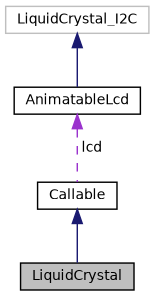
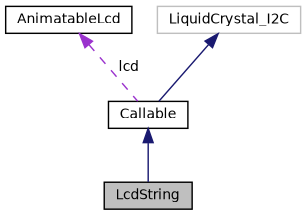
edge "AnimatableLcd" -> "LiquidCrystal_I2C": now "Callable" -> "LiquidCrystal_I2C"
node "LiquidCrystal": label "LiquidCrystal" -> "LcdString"
